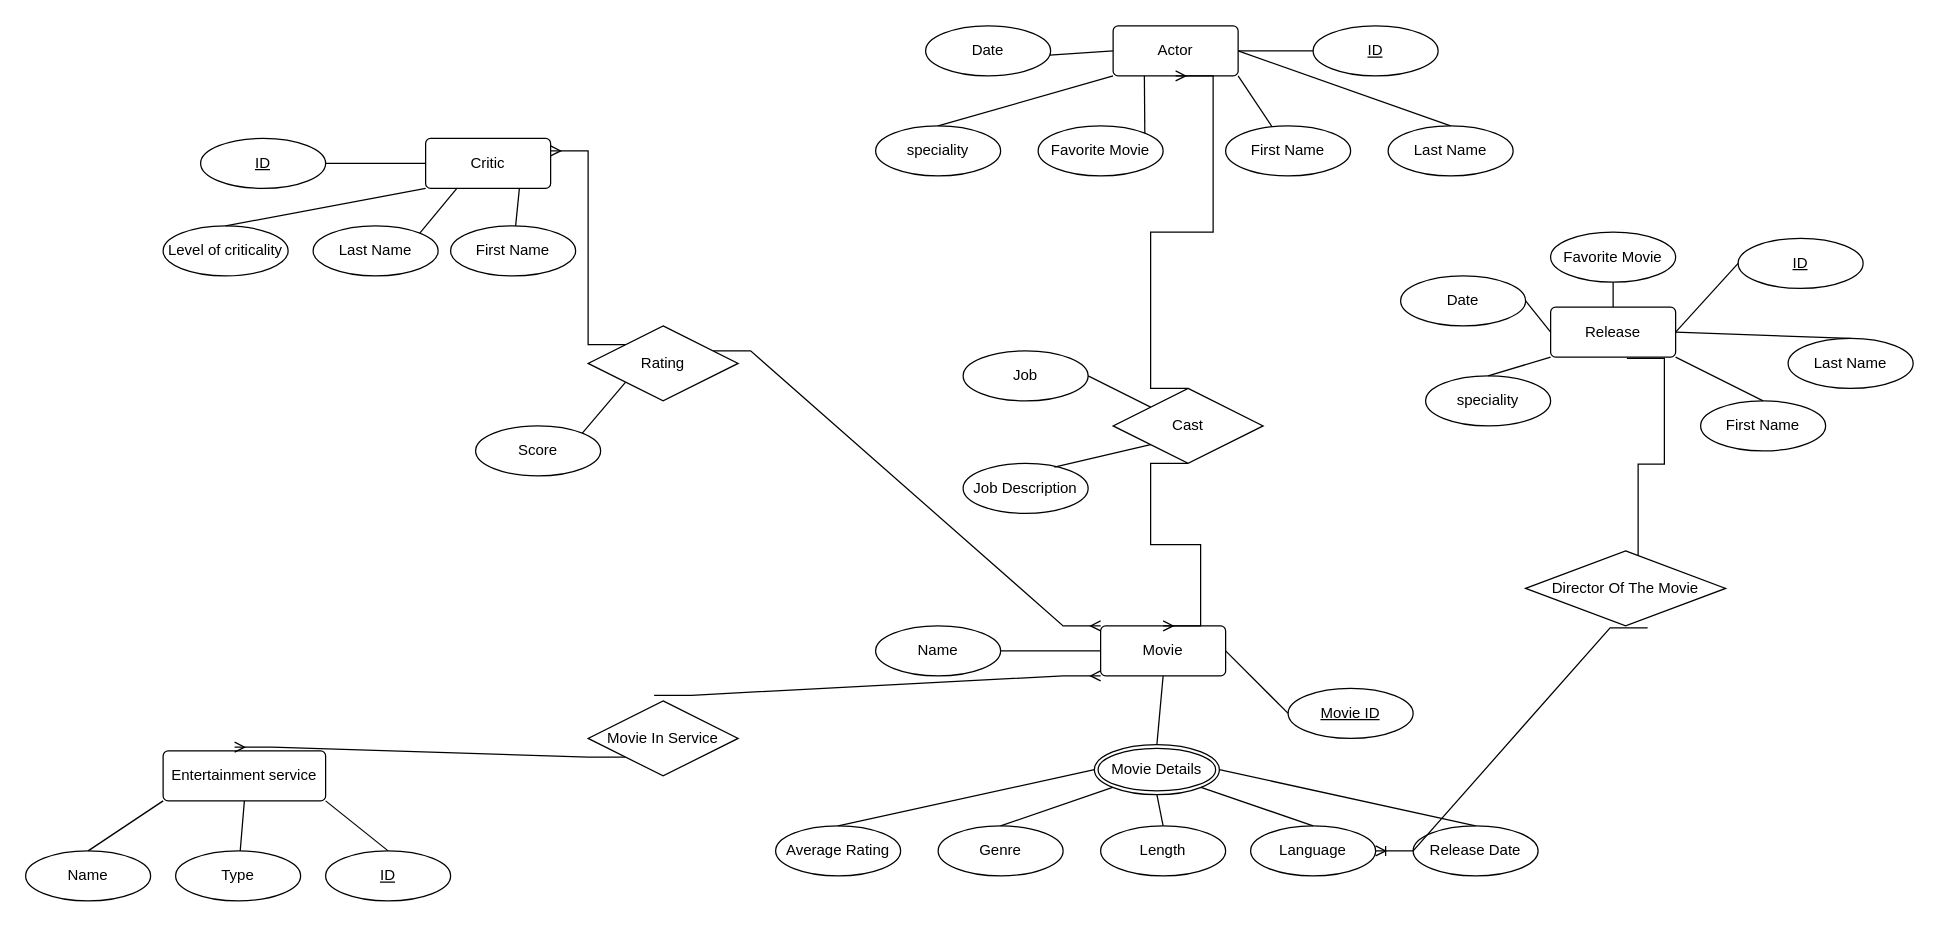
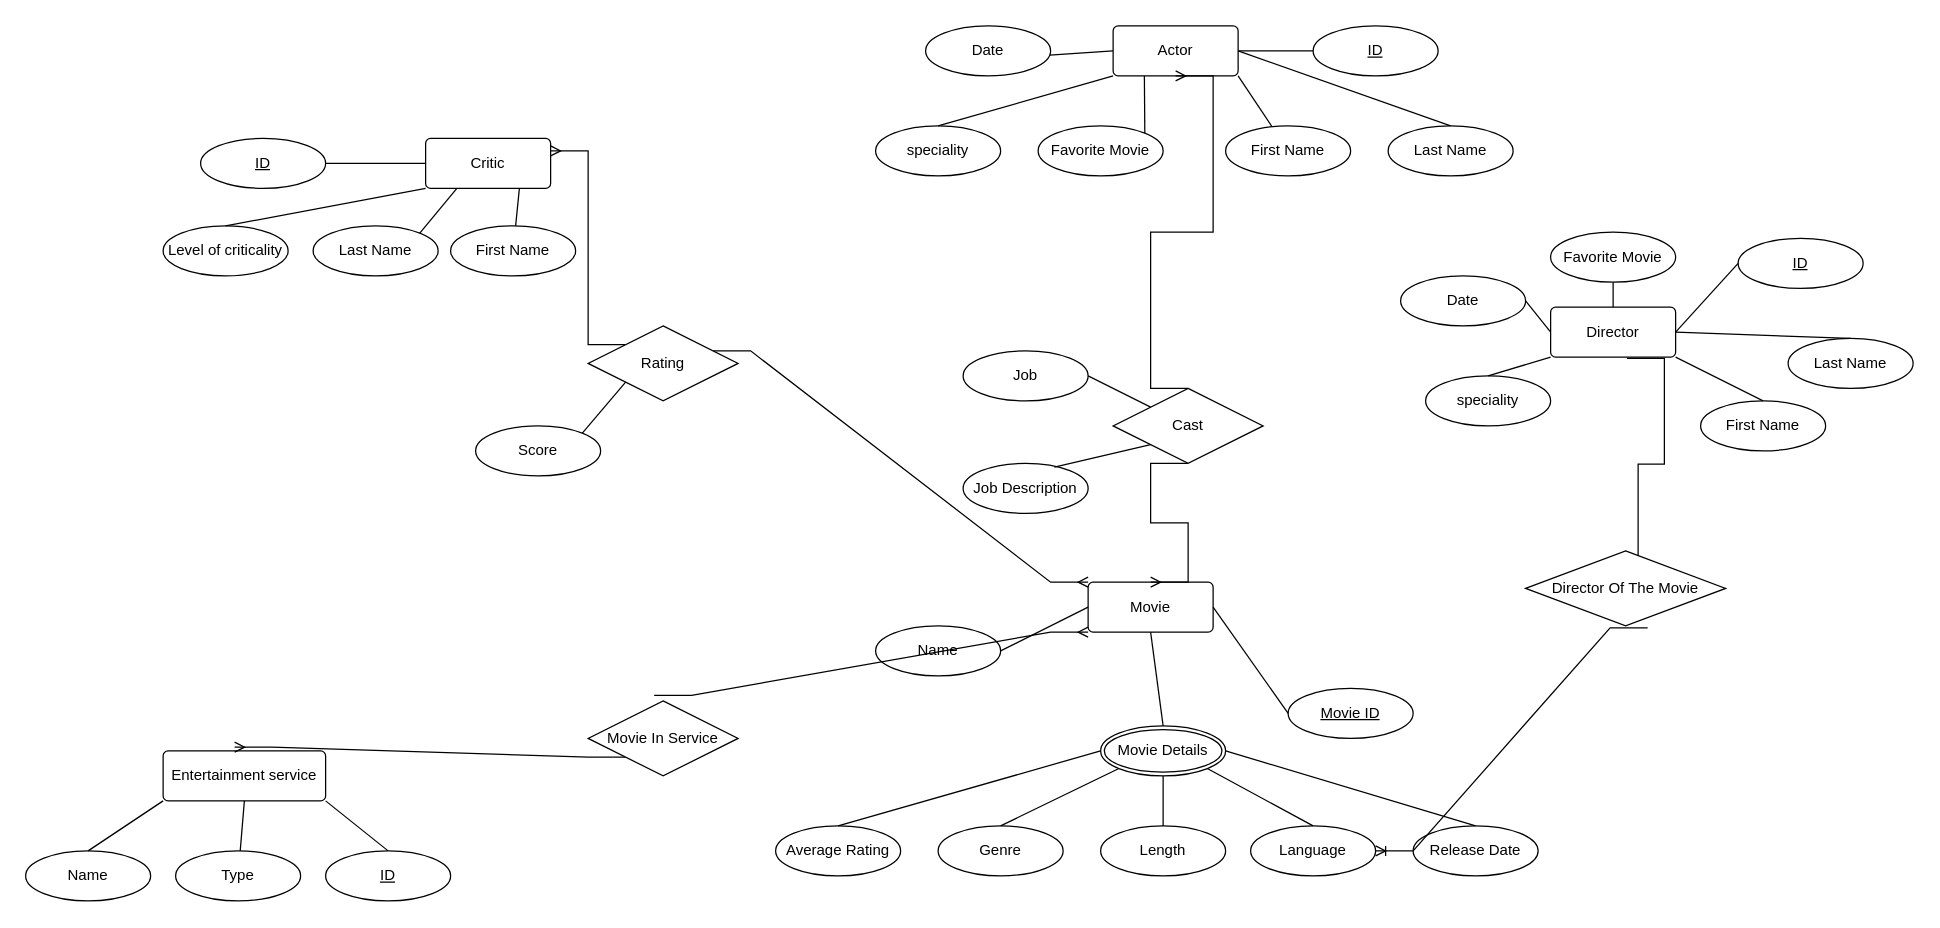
node "Release": label "Release" -> "Director"
node "Movie": moved (1163, 651) -> (1151, 607)
node "Movie Details": moved (1157, 769) -> (1163, 751)
